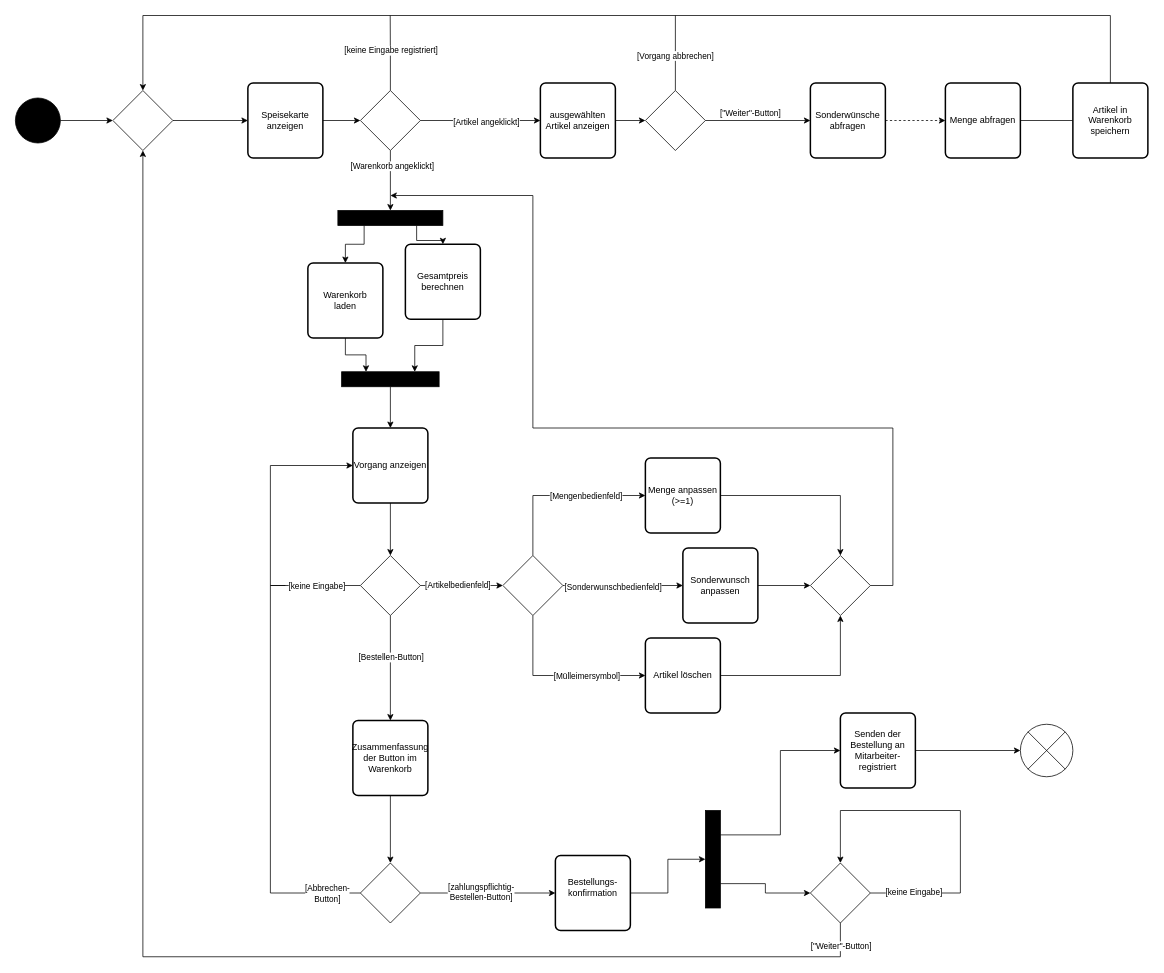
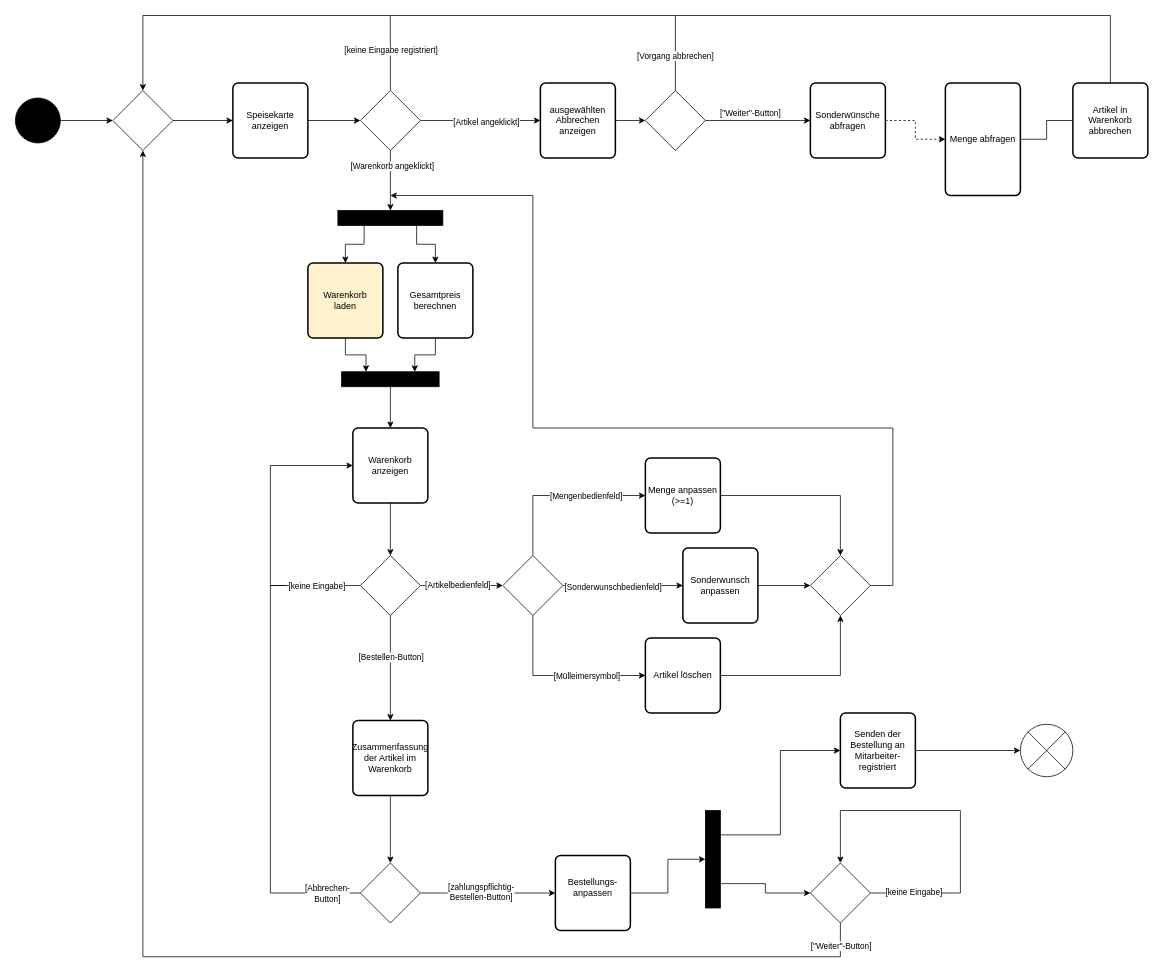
node "Speisekarte anzeigen": moved (285, 120) -> (270, 120)
node "ausgewählten Artikel anzeigen": label "ausgewählten Artikel anzeigen" -> "ausgewählten Abbrechen anzeigen"
node "Menge abfragen": size 75x75 -> 75x113
node "Artikel in Warenkorb speichern": label "Artikel in Warenkorb speichern" -> "Artikel in Warenkorb abbrechen"
node "Gesamtpreis berechnen": moved (443, 282) -> (435, 300)
node "Warenkorb laden": fillcolor #ffffff -> #fff2cc
node "Vorgang anzeigen": label "Vorgang anzeigen" -> "Warenkorb anzeigen"
node "Zusammenfassung der Button im Warenkorb": label "Zusammenfassung der Button im Warenkorb" -> "Zusammenfassung der Artikel im Warenkorb"
node "Bestellungs-konfirmation": label "Bestellungs-konfirmation" -> "Bestellungs-anpassen"
